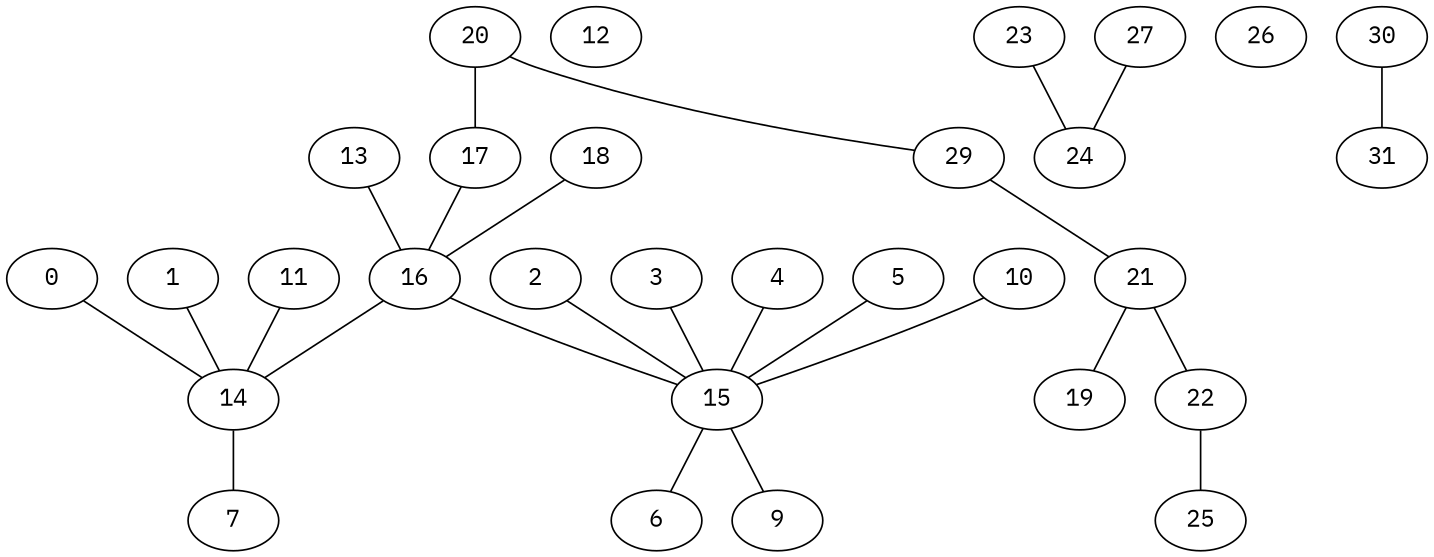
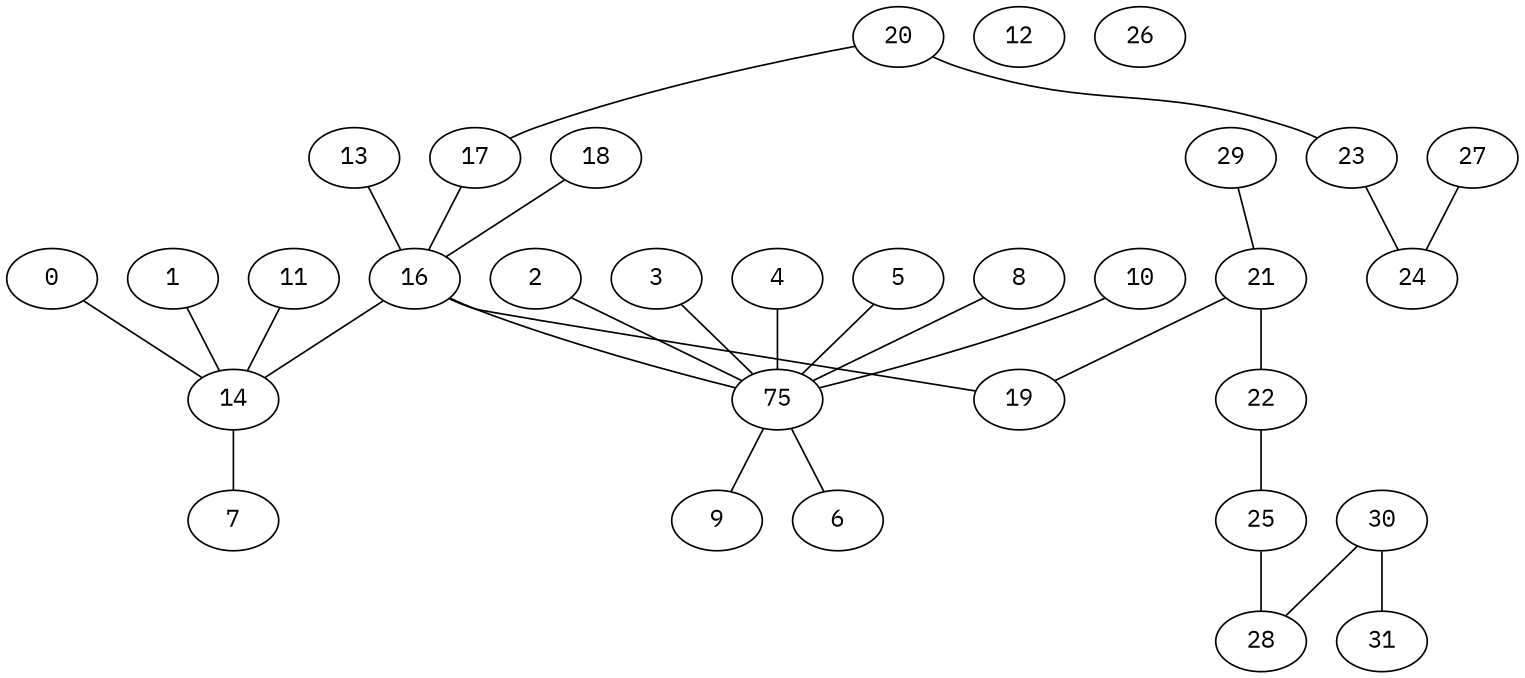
edge "20" -- "29": now "20" -- "23"
node "8": added
edge "16" -- "19": added
node "15": label "15" -> "75"
node "28": added
